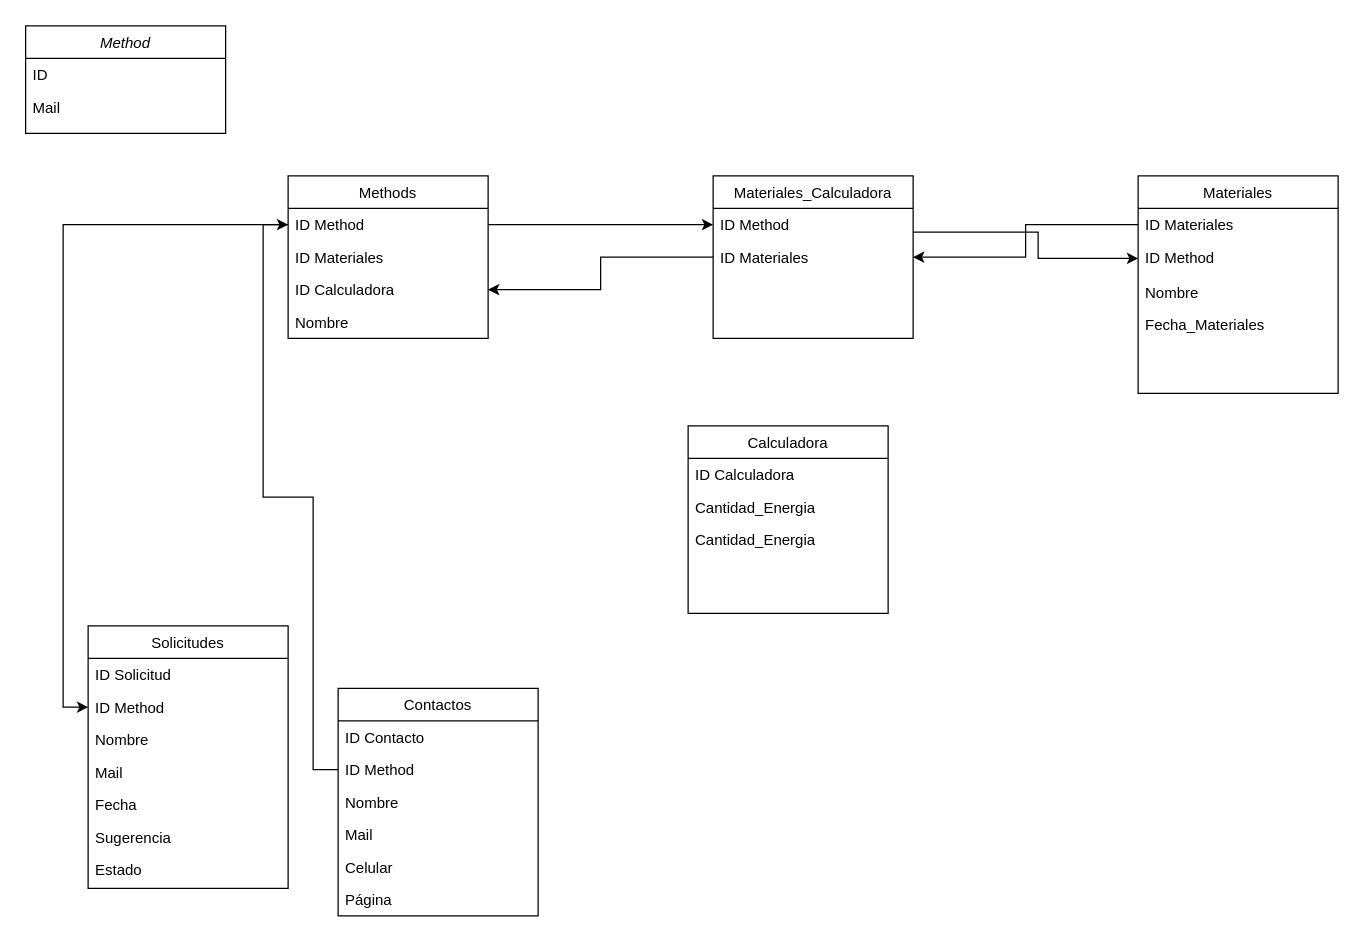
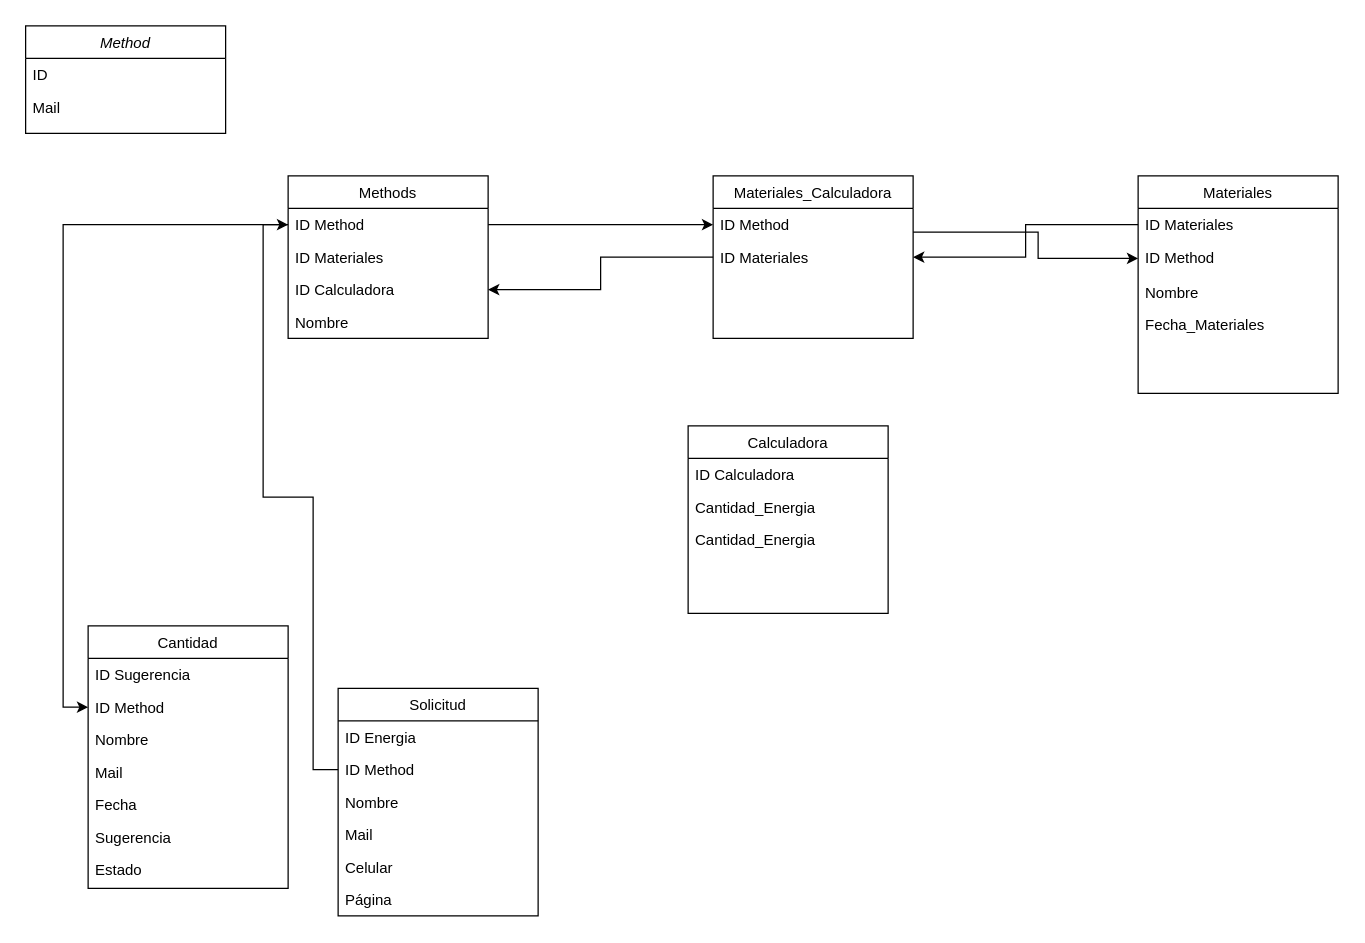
node "Solicitudes": label "Solicitudes" -> "Cantidad"
node "ID Solicitud": label "ID Solicitud" -> "ID Sugerencia"
node "Contactos": label "Contactos" -> "Solicitud"
node "ID Contacto": label "ID Contacto" -> "ID Energia"
